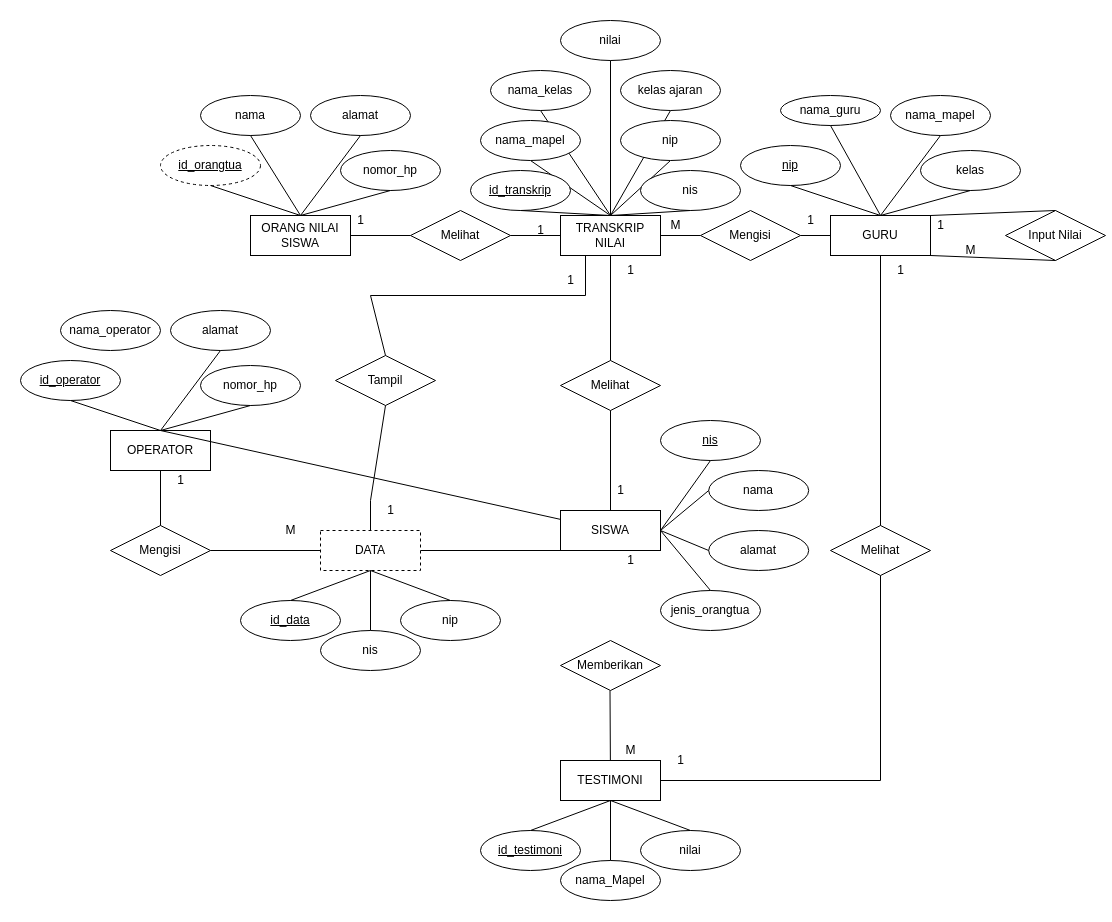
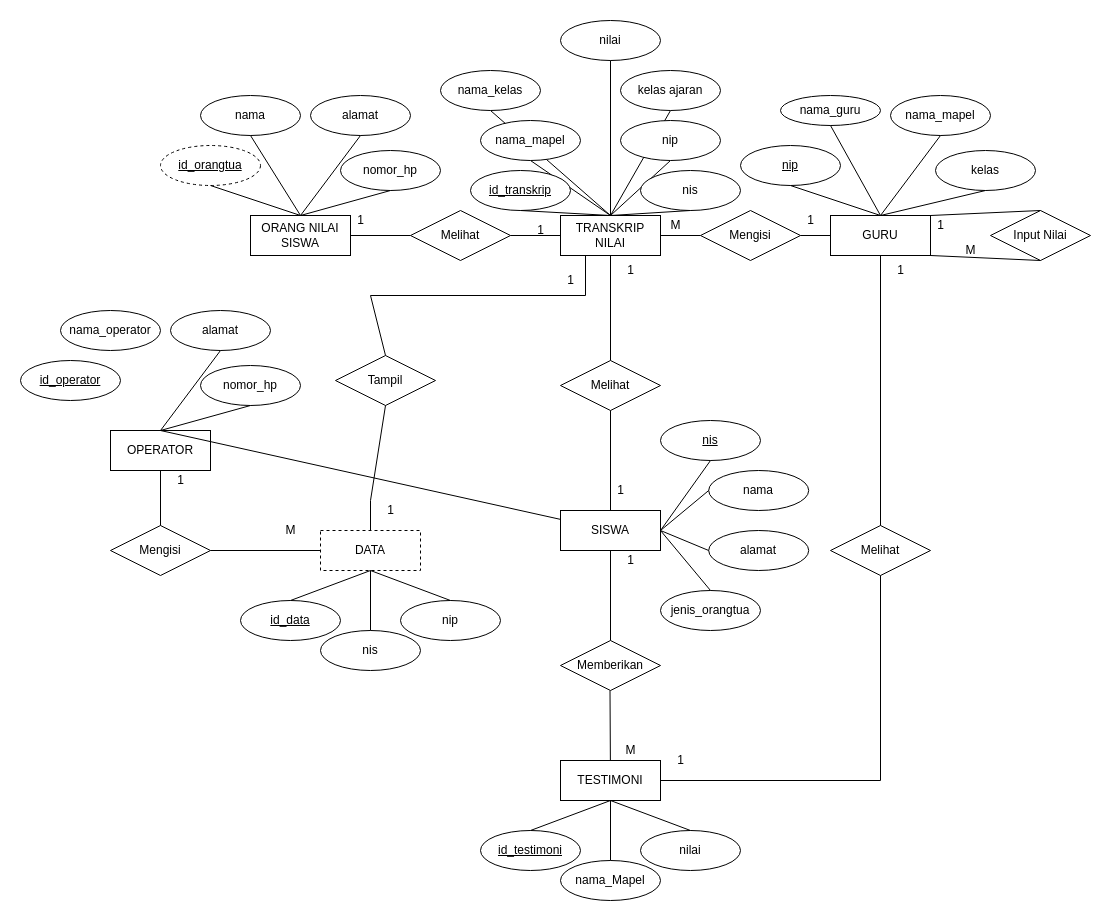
node "nama_kelas": moved (541, 91) -> (491, 91)
node "kelas": moved (971, 171) -> (986, 171)
node "Input Nilai": moved (1056, 236) -> (1041, 236)
edge "id_operator" -- "OPERATOR": removed
edge "SISWA" -- "DATA": now "SISWA" -- "Memberikan"
